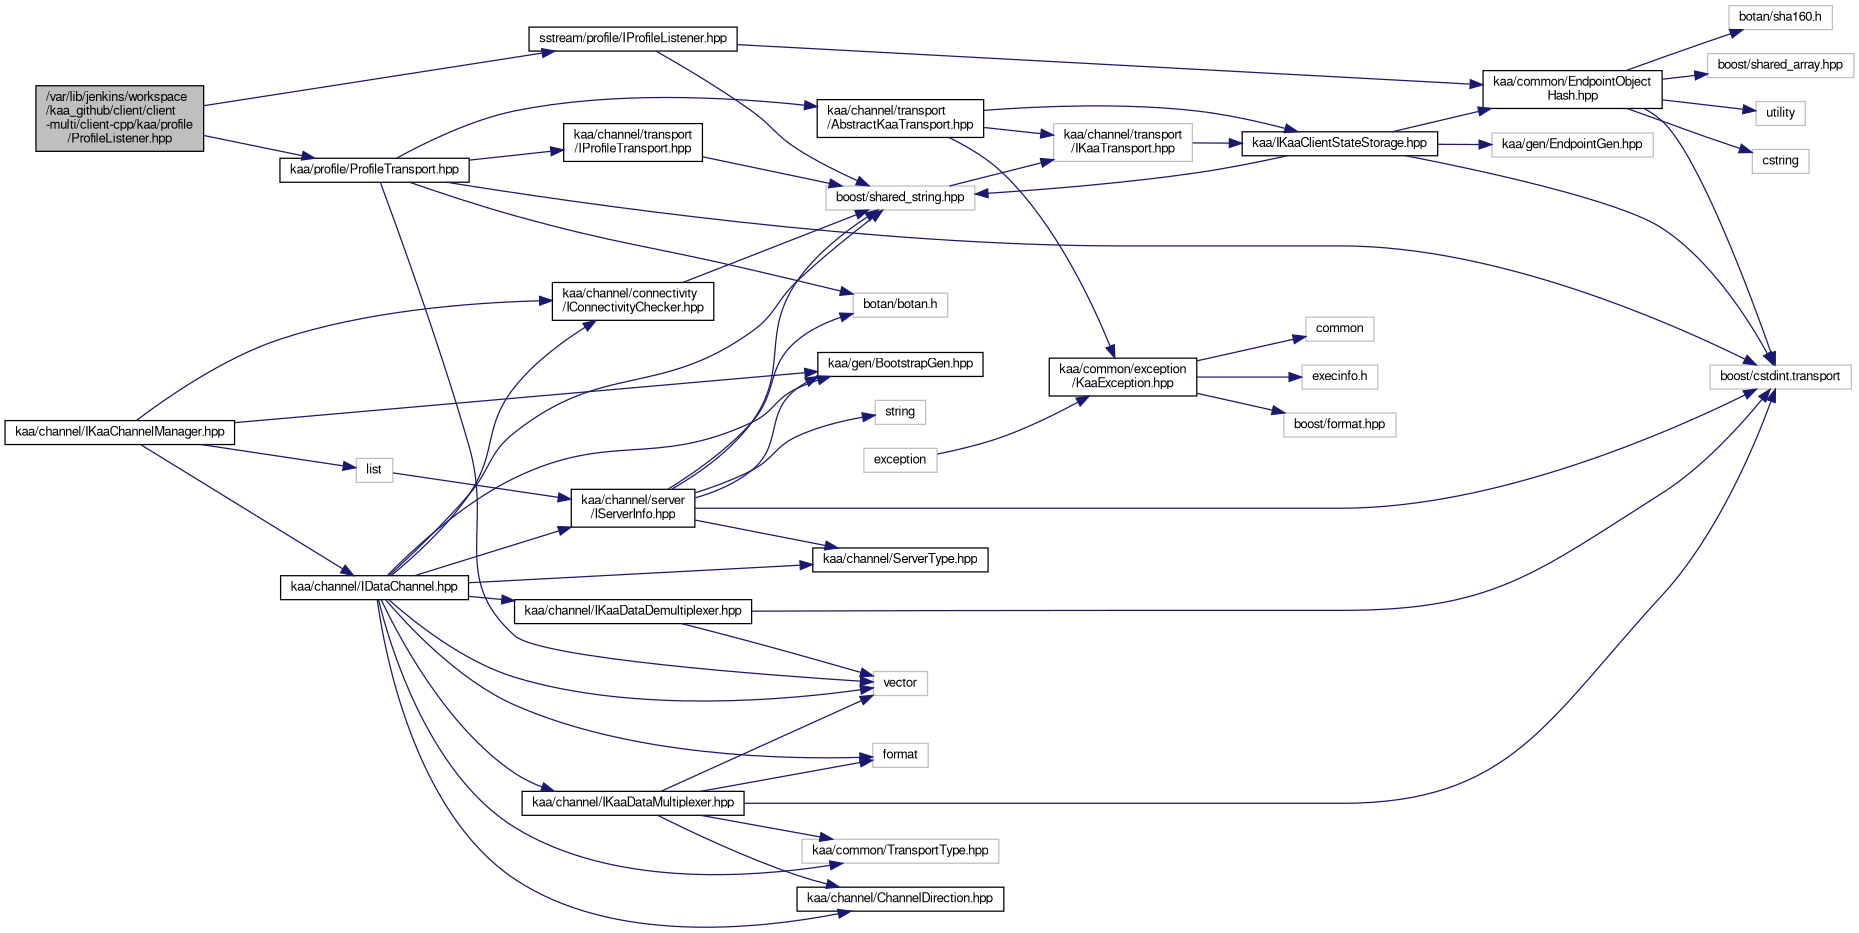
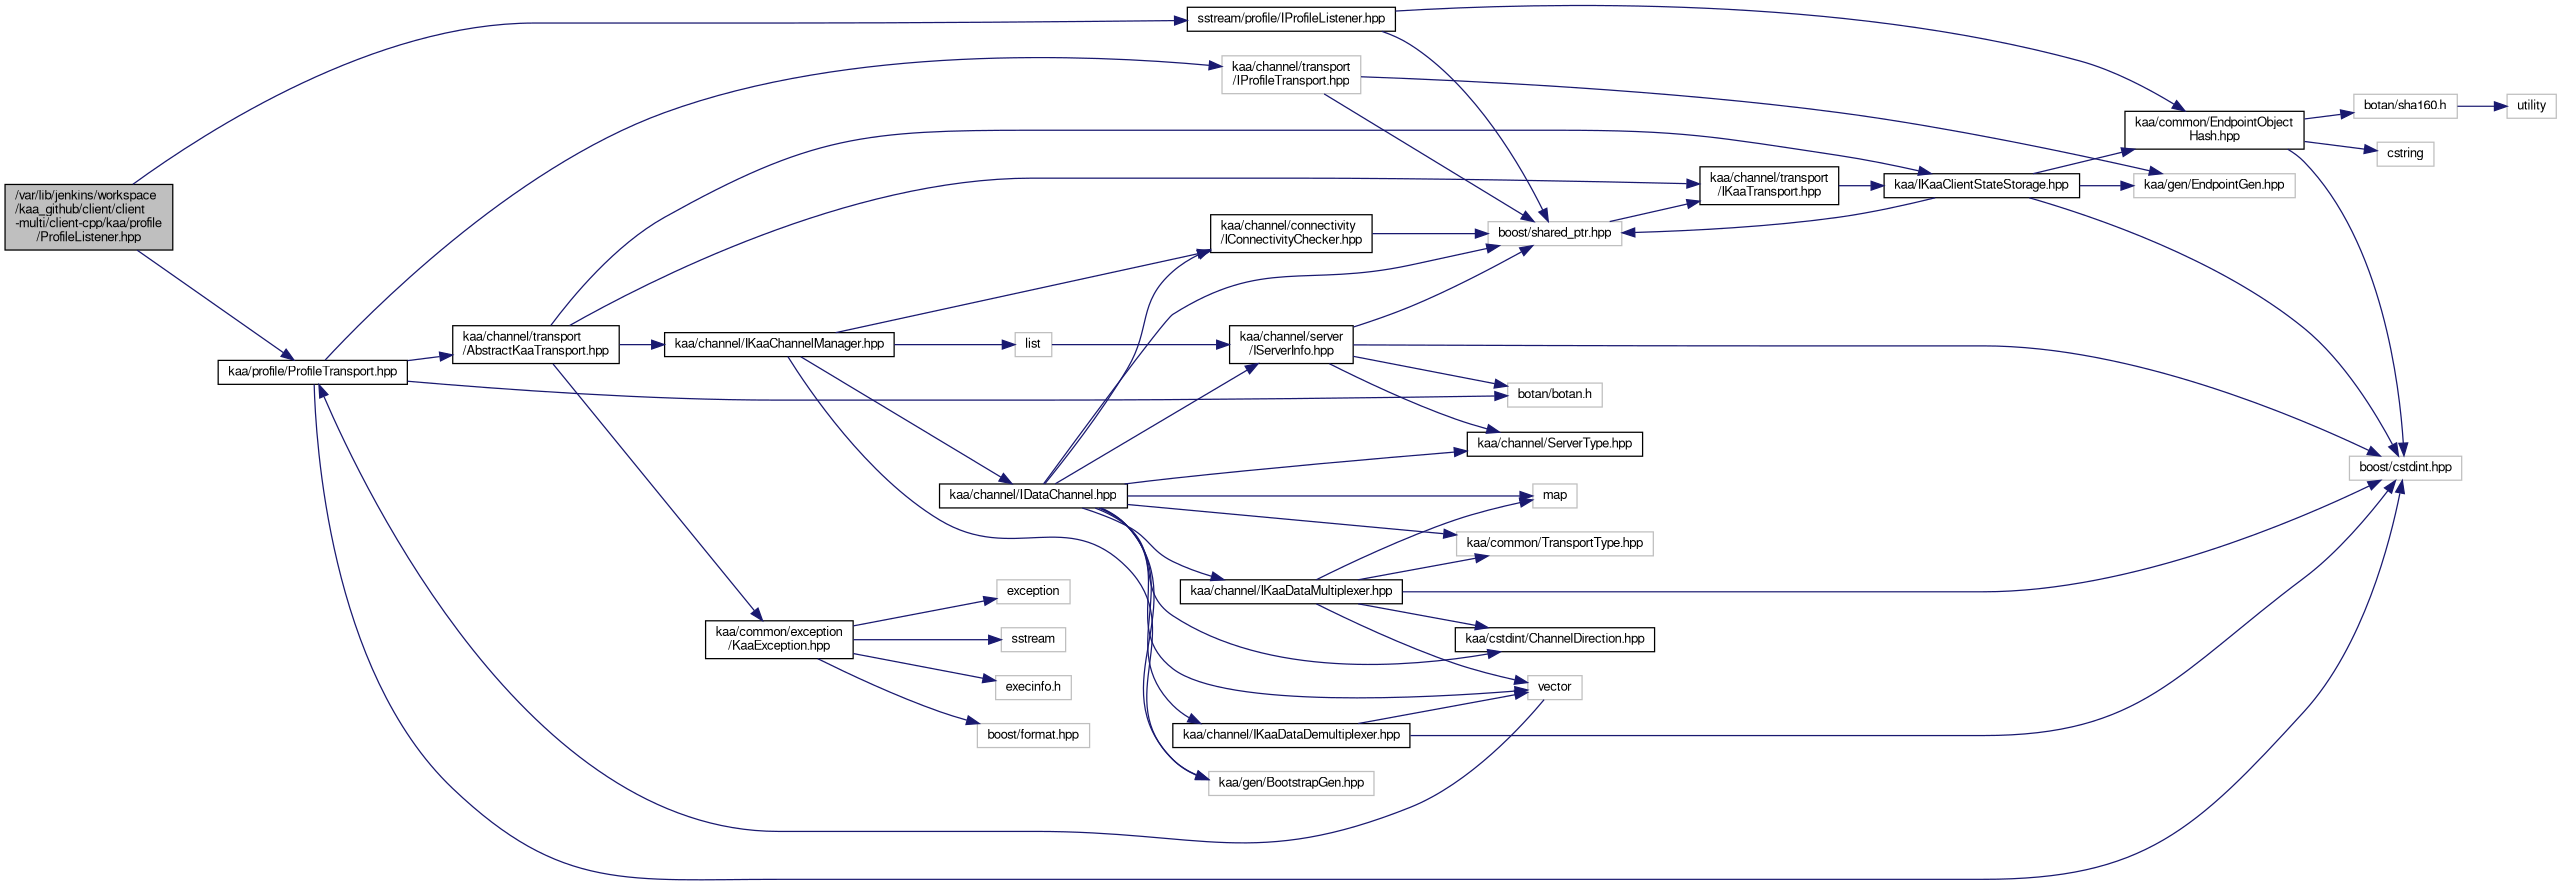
node "boost/shared_array.hpp": removed
edge "kaa/channel/transport /IProfileTransport.hpp" -> "kaa/gen/EndpointGen.hpp": added
edge "kaa/common/EndpointObject Hash.hpp" -> "utility": now "botan/sha160.h" -> "utility"
node "kaa/channel/transport /IProfileTransport.hpp": color black -> grey75
node "kaa/channel/transport /IKaaTransport.hpp": color grey75 -> black
node "boost/shared_string.hpp": label "boost/shared_string.hpp" -> "boost/shared_ptr.hpp"
node "common": label "common" -> "sstream"
edge "kaa/channel/transport /AbstractKaaTransport.hpp" -> "kaa/channel/IKaaChannelManager.hpp": added
node "kaa/gen/BootstrapGen.hpp": color black -> grey75
node "boost/cstdint.transport": label "boost/cstdint.transport" -> "boost/cstdint.hpp"
node "string": removed
edge "exception" -> "kaa/common/exception /KaaException.hpp": reversed
edge "kaa/channel/server /IServerInfo.hpp" -> "kaa/gen/BootstrapGen.hpp": removed
edge "kaa/profile/ProfileTransport.hpp" -> "vector": reversed
node "format": label "format" -> "map"
node "kaa/channel/ChannelDirection.hpp": label "kaa/channel/ChannelDirection.hpp" -> "kaa/cstdint/ChannelDirection.hpp"
